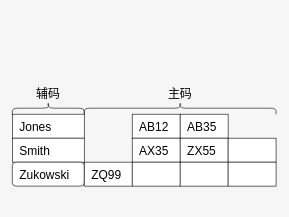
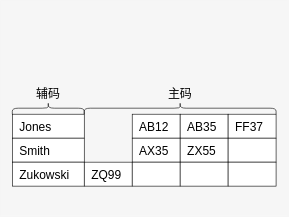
node "FF37": added
node "Zukowski": shape rounded rectangle -> rectangle
